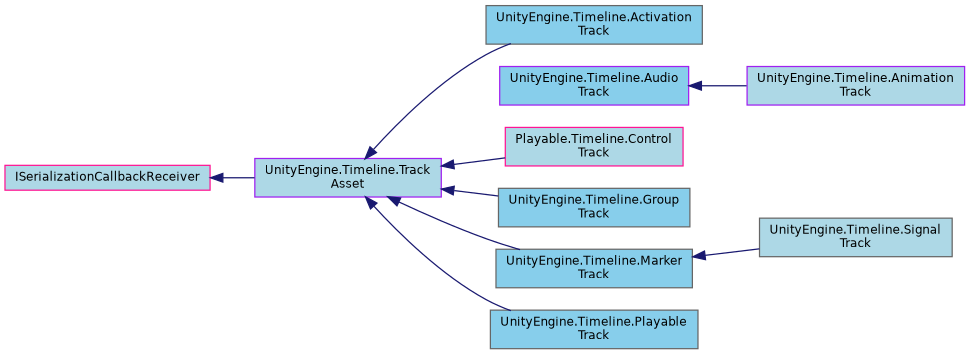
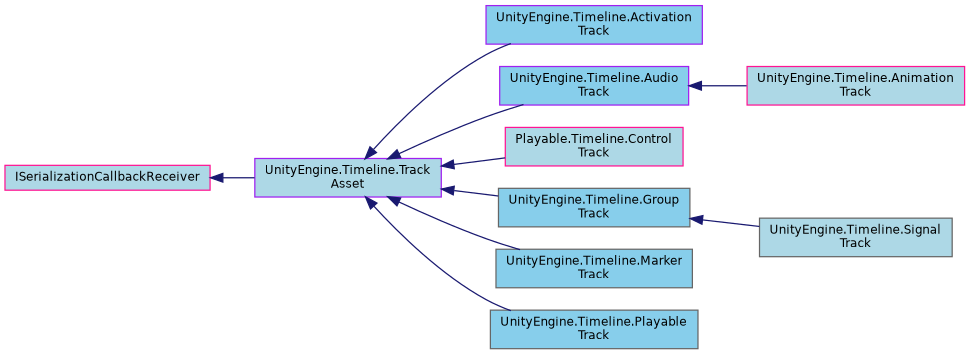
node "UnityEngine.Timeline.Activation Track": color gray40 -> purple
node "UnityEngine.Timeline.Animation Track": color purple -> deeppink
edge "UnityEngine.Timeline.Audio Track" -> "UnityEngine.Timeline.Track Asset": added
edge "UnityEngine.Timeline.Signal Track" -> "UnityEngine.Timeline.Marker Track": now "UnityEngine.Timeline.Signal Track" -> "UnityEngine.Timeline.Group Track"
